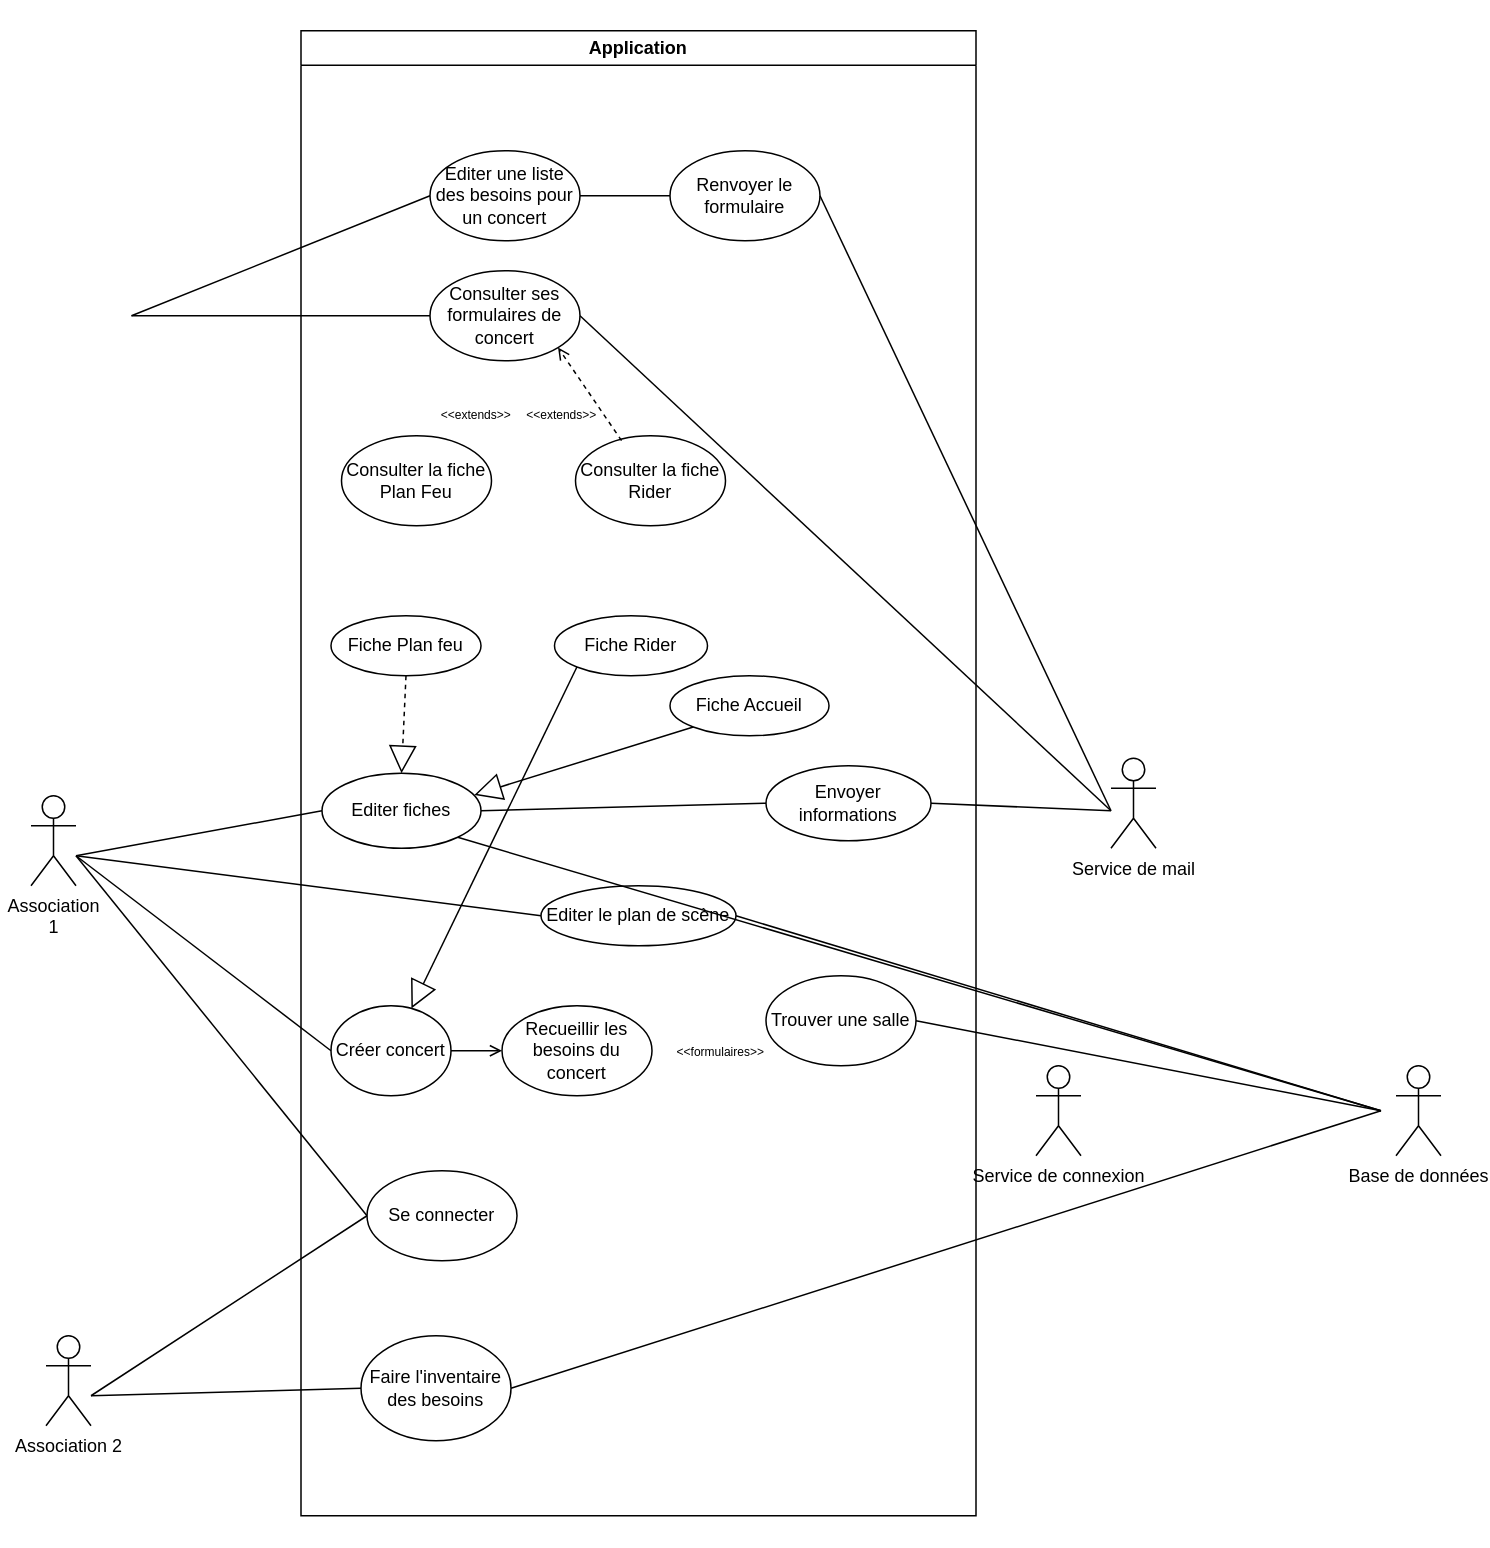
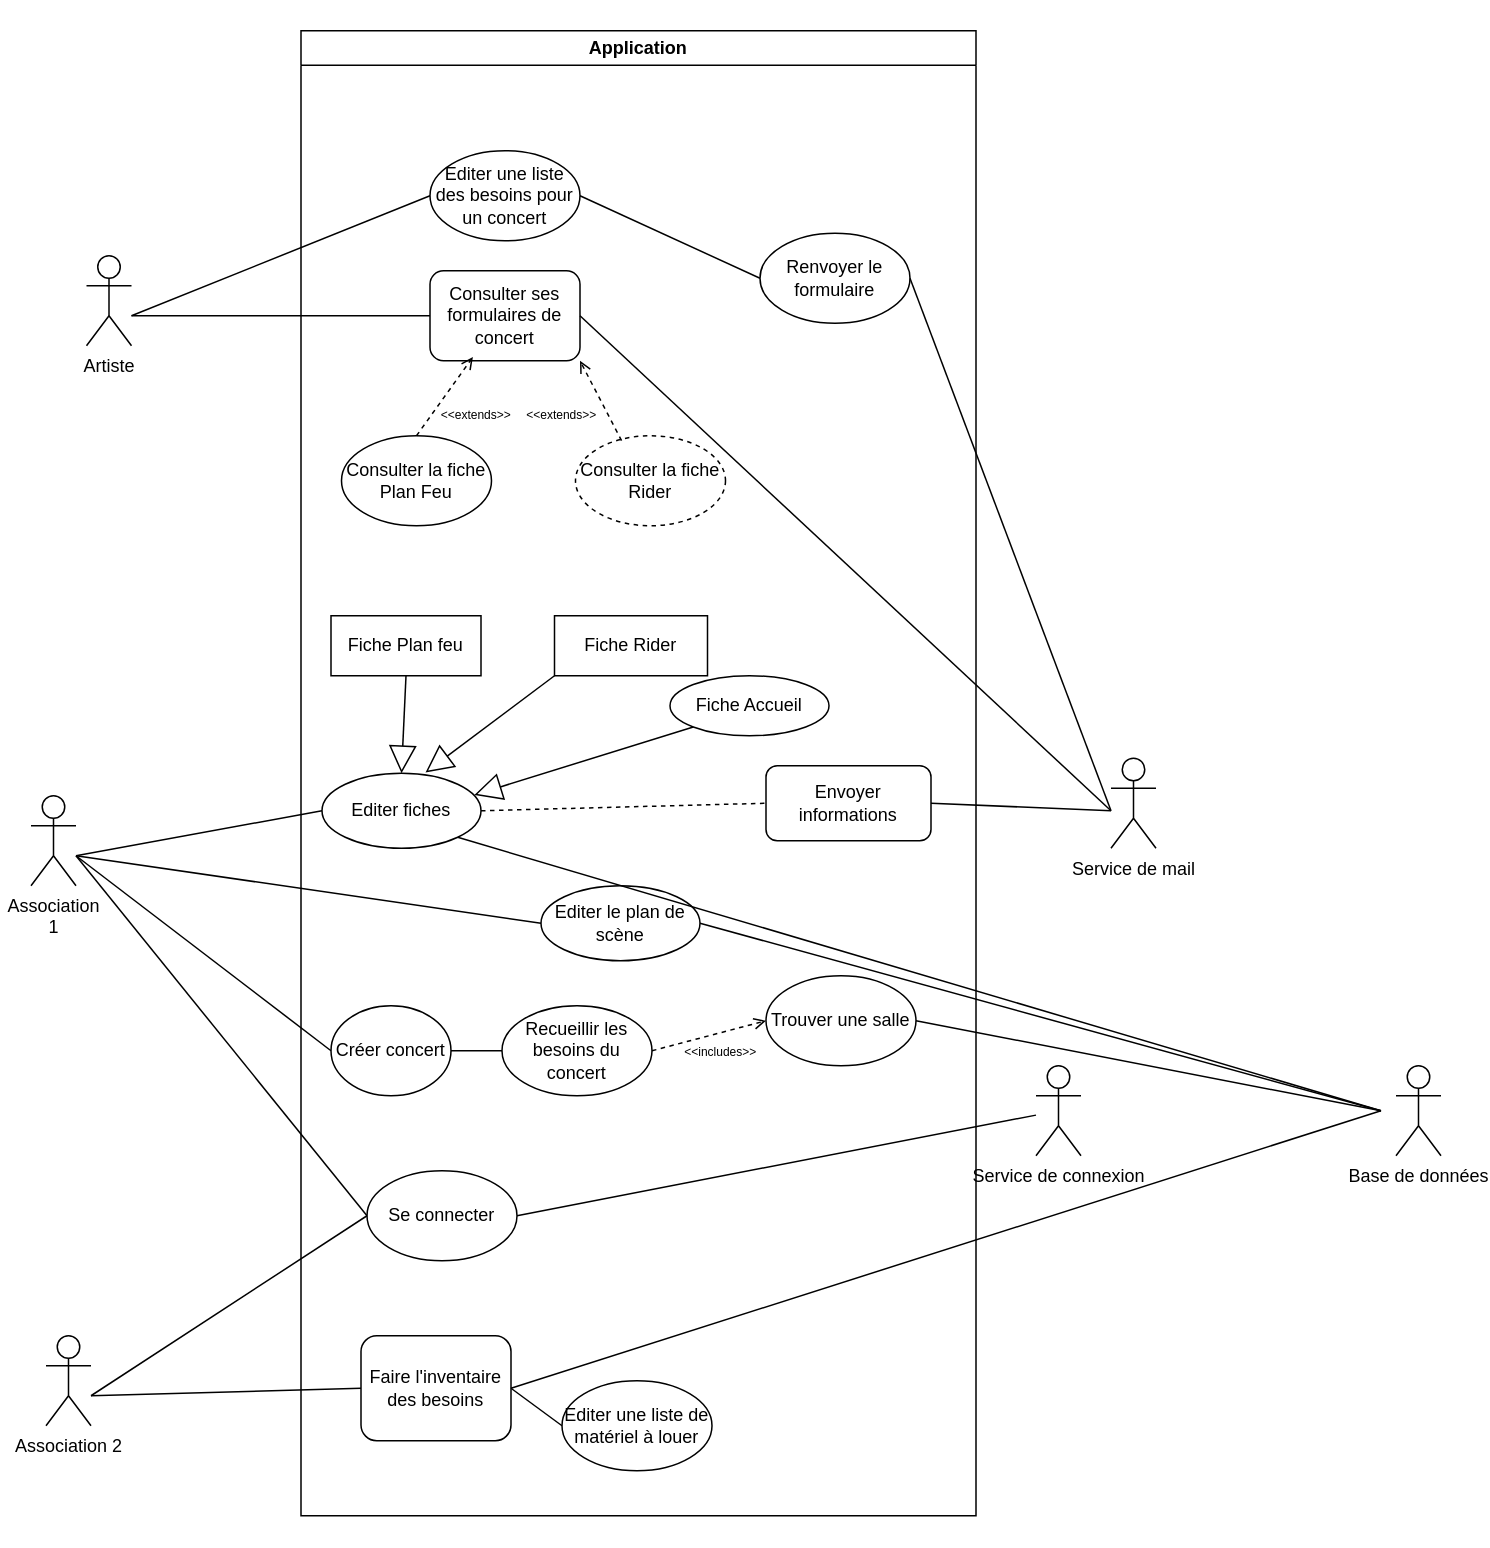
node "Renvoyer le formulaire": moved (745, 196) -> (835, 278)
node "Artiste": added
node "Consulter ses formulaires de concert": shape ellipse -> rounded rectangle
edge "Consulter la fiche Plan Feu" -> "Consulter ses formulaires de concert": added
node "Consulter la fiche Rider": style solid -> dashed
node "Fiche Plan feu": shape ellipse -> rectangle
node "Fiche Rider": shape ellipse -> rectangle
edge "Fiche Plan feu" -> "Editer fiches": style dashed -> solid
node "Envoyer informations": shape ellipse -> rounded rectangle
edge "Envoyer informations" -- "Editer fiches": style solid -> dashed
edge "Fiche Rider" -> "Créer concert": now "Fiche Rider" -> "Editer fiches"
node "Editer le plan de scène": size 195x60 -> 159x75
edge "Recueillir les besoins du concert" -> "Trouver une salle": added
edge "Créer concert" -> "Recueillir les besoins du concert": arrowhead open -> none
node "<<formulaires>>": label "<<formulaires>>" -> "<<includes>>"
edge "Service de connexion" -- "Se connecter": added
node "Faire l'inventaire des besoins": shape ellipse -> rounded rectangle
edge "Faire l'inventaire des besoins" -- "Editer une liste de matériel à louer": added
node "Editer une liste de matériel à louer": added
